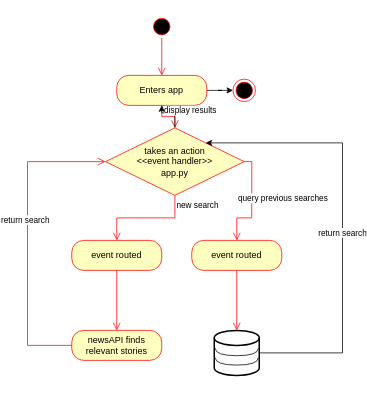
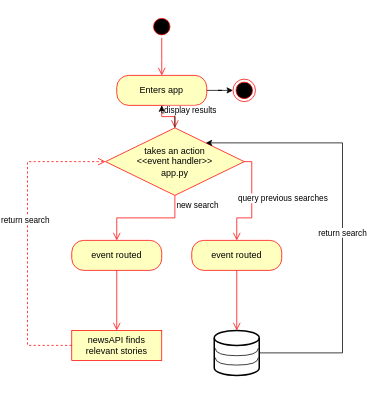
edge "newsAPI finds relevant stories" -> "takes an action <<event handler>> app.py": style solid -> dashed
node "newsAPI finds relevant stories": shape rounded rectangle -> rectangle
